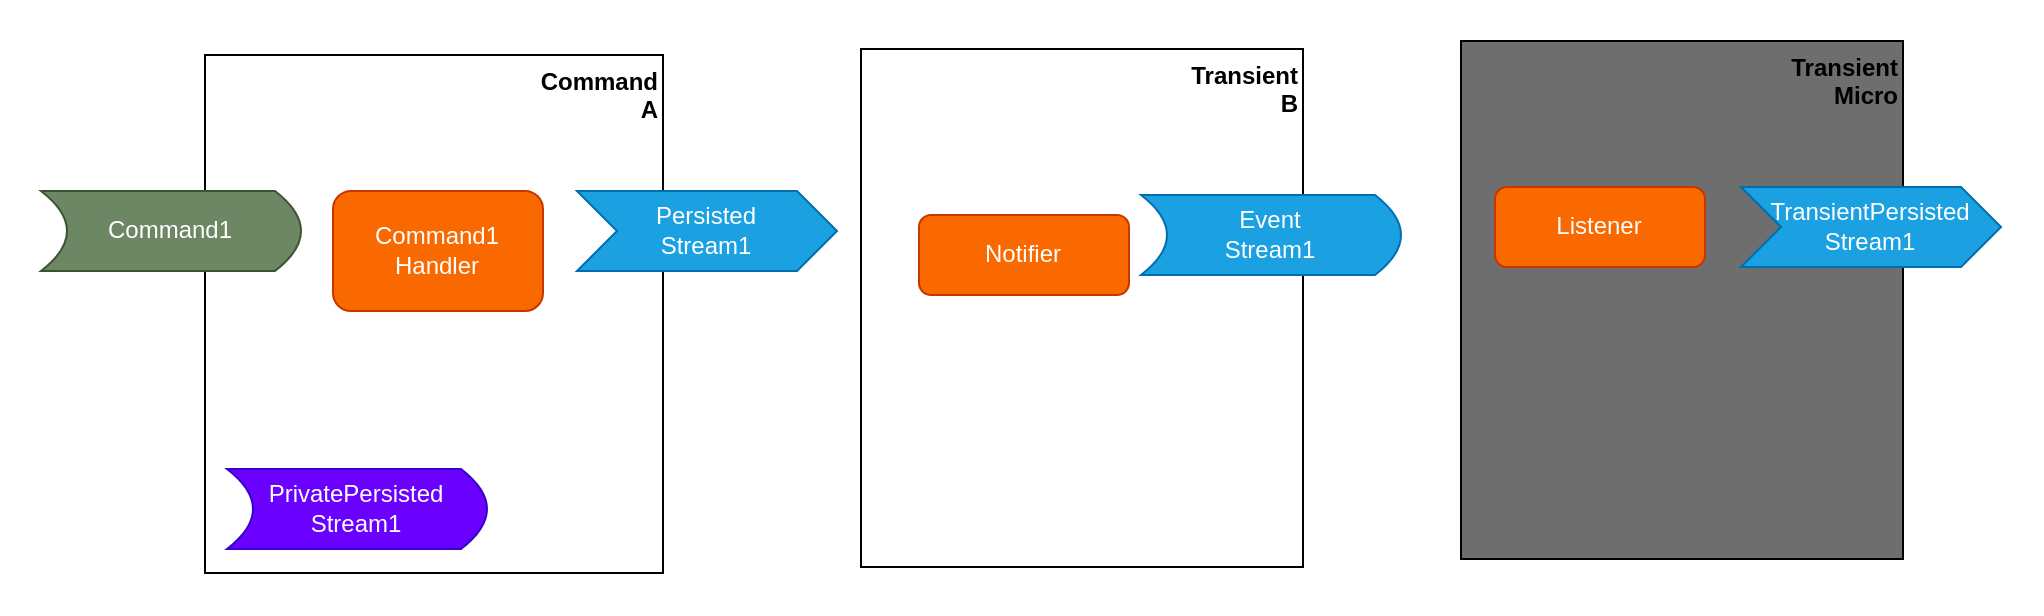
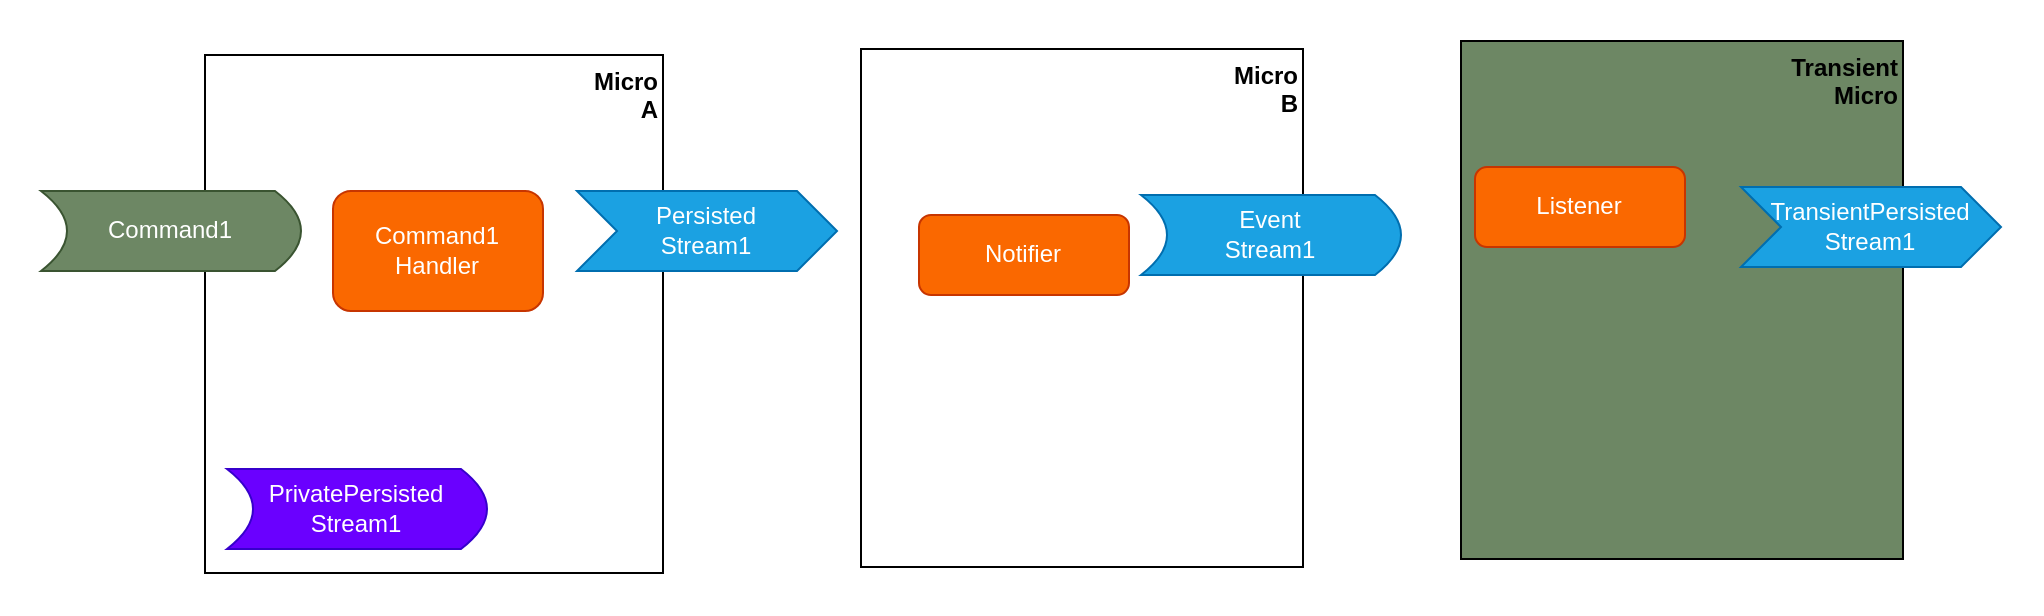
node "Transient B": label "Transient B" -> "Micro B"
node "Command A": label "Command A" -> "Micro A"
node "Listener": moved (1600, 227) -> (1580, 207)
node "Transient Micro": fillcolor #6e6e6e -> #6d8764
